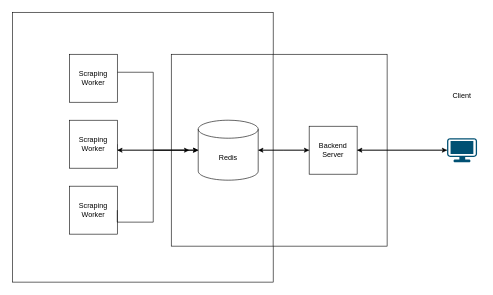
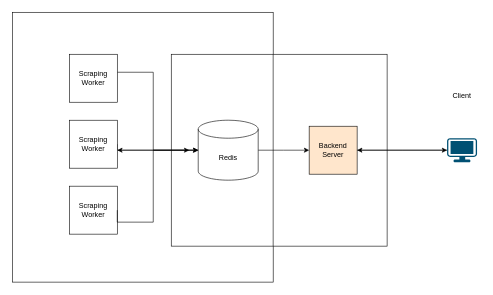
edge "Backend Server" -> "Redis": removed
node "Backend Server": fillcolor #ffffff -> #ffe6cc
